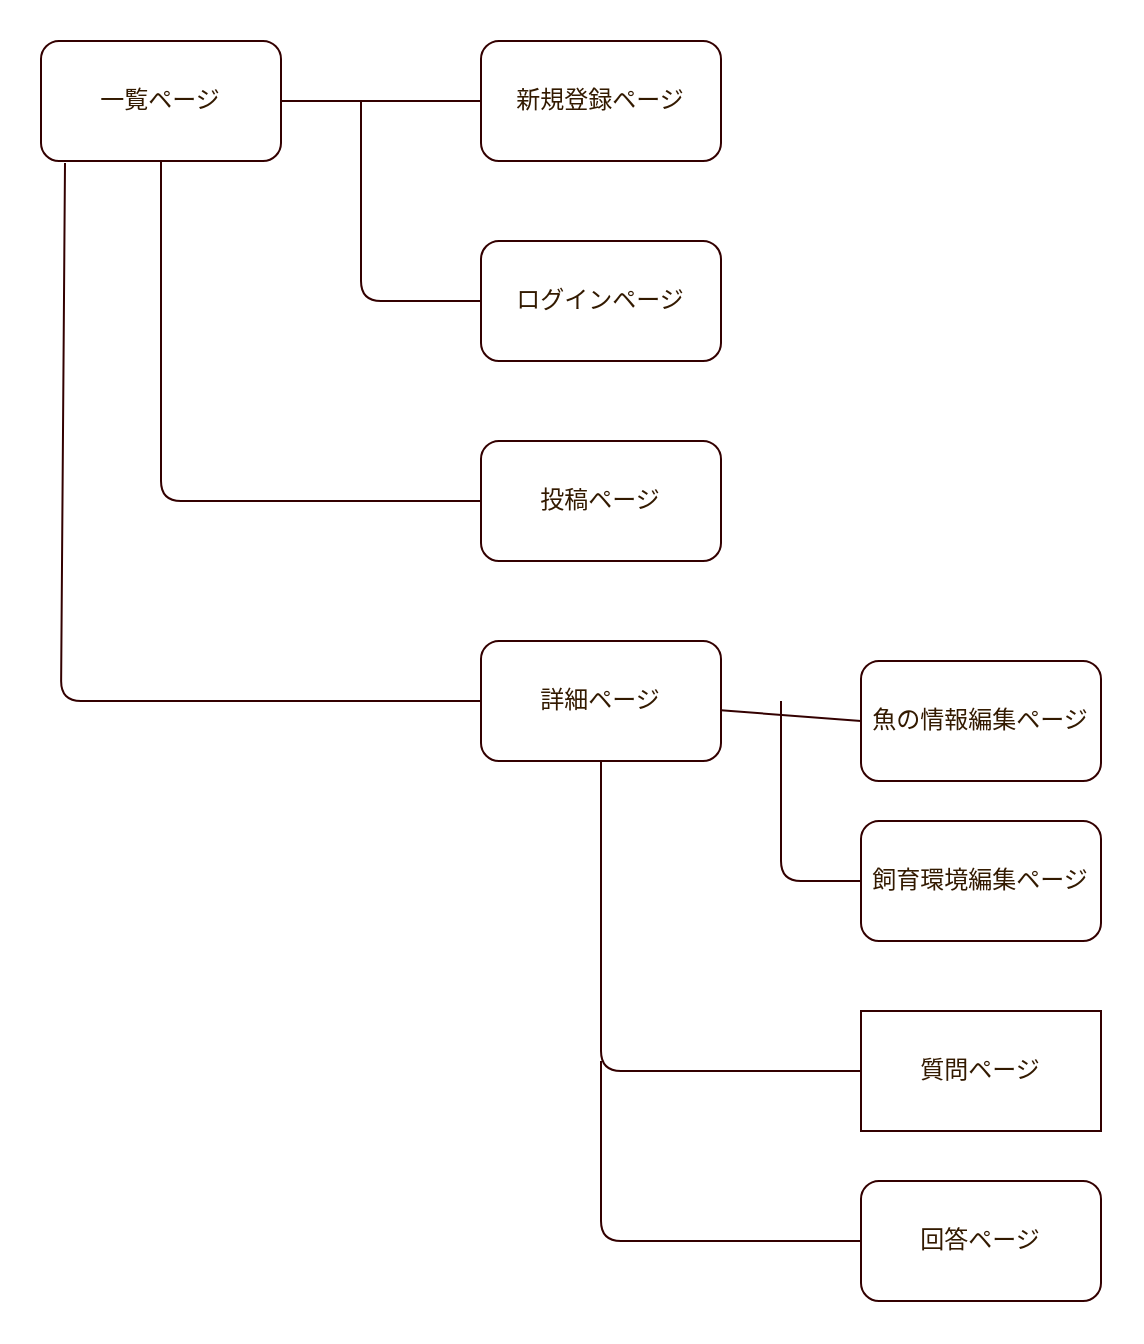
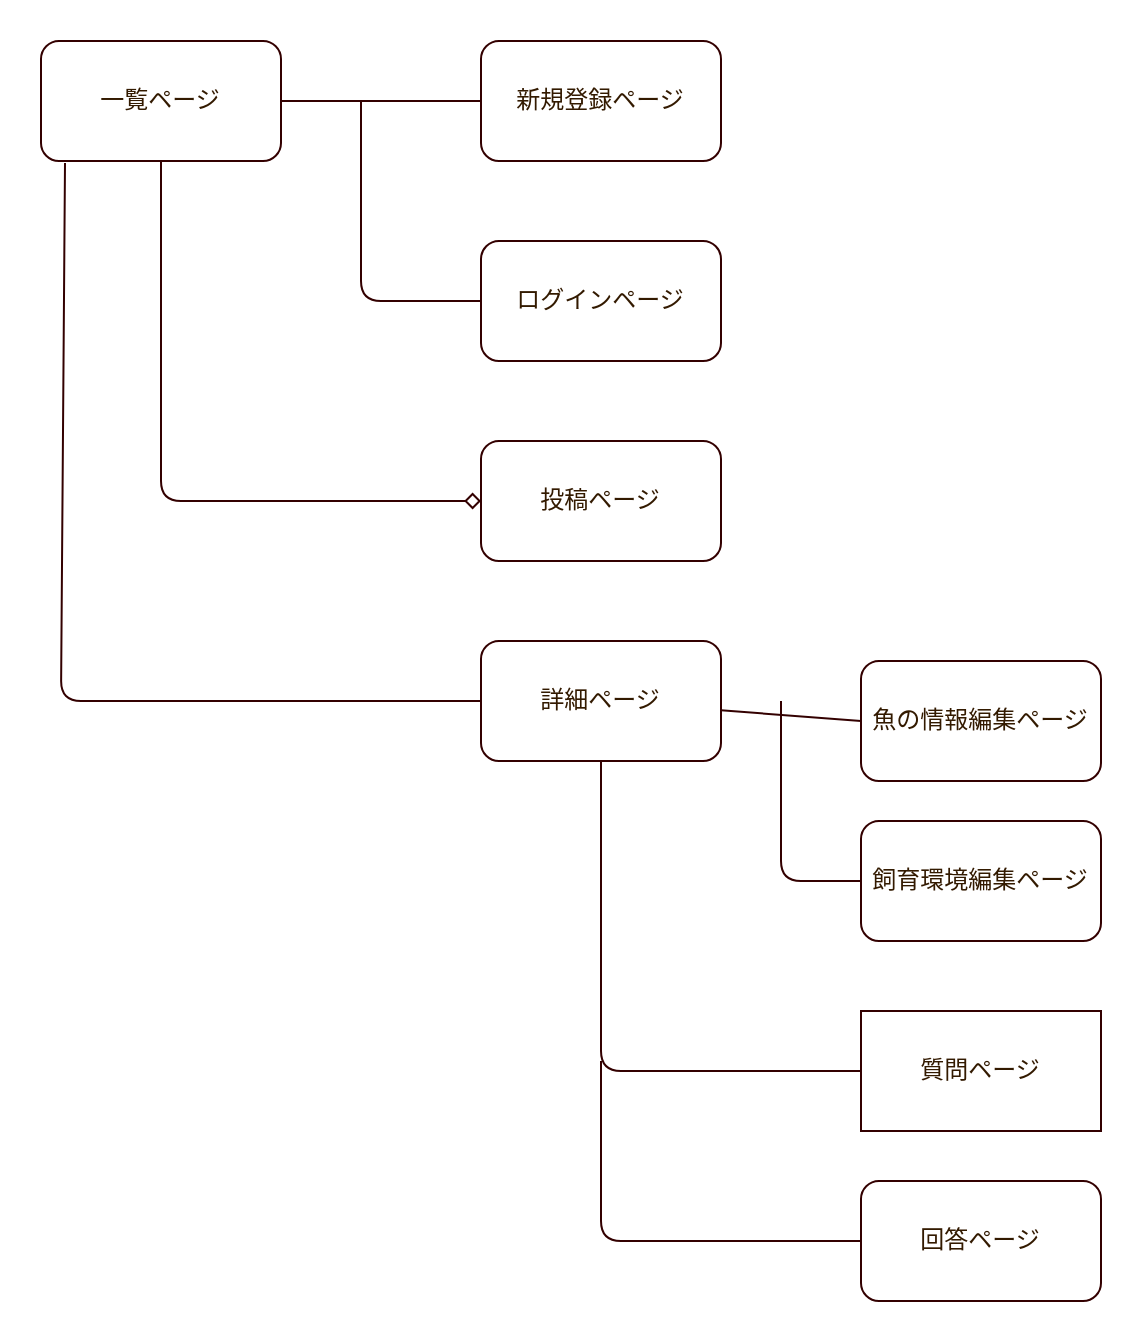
edge "一覧ページ" -- "投稿ページ": arrowhead none -> diamond
